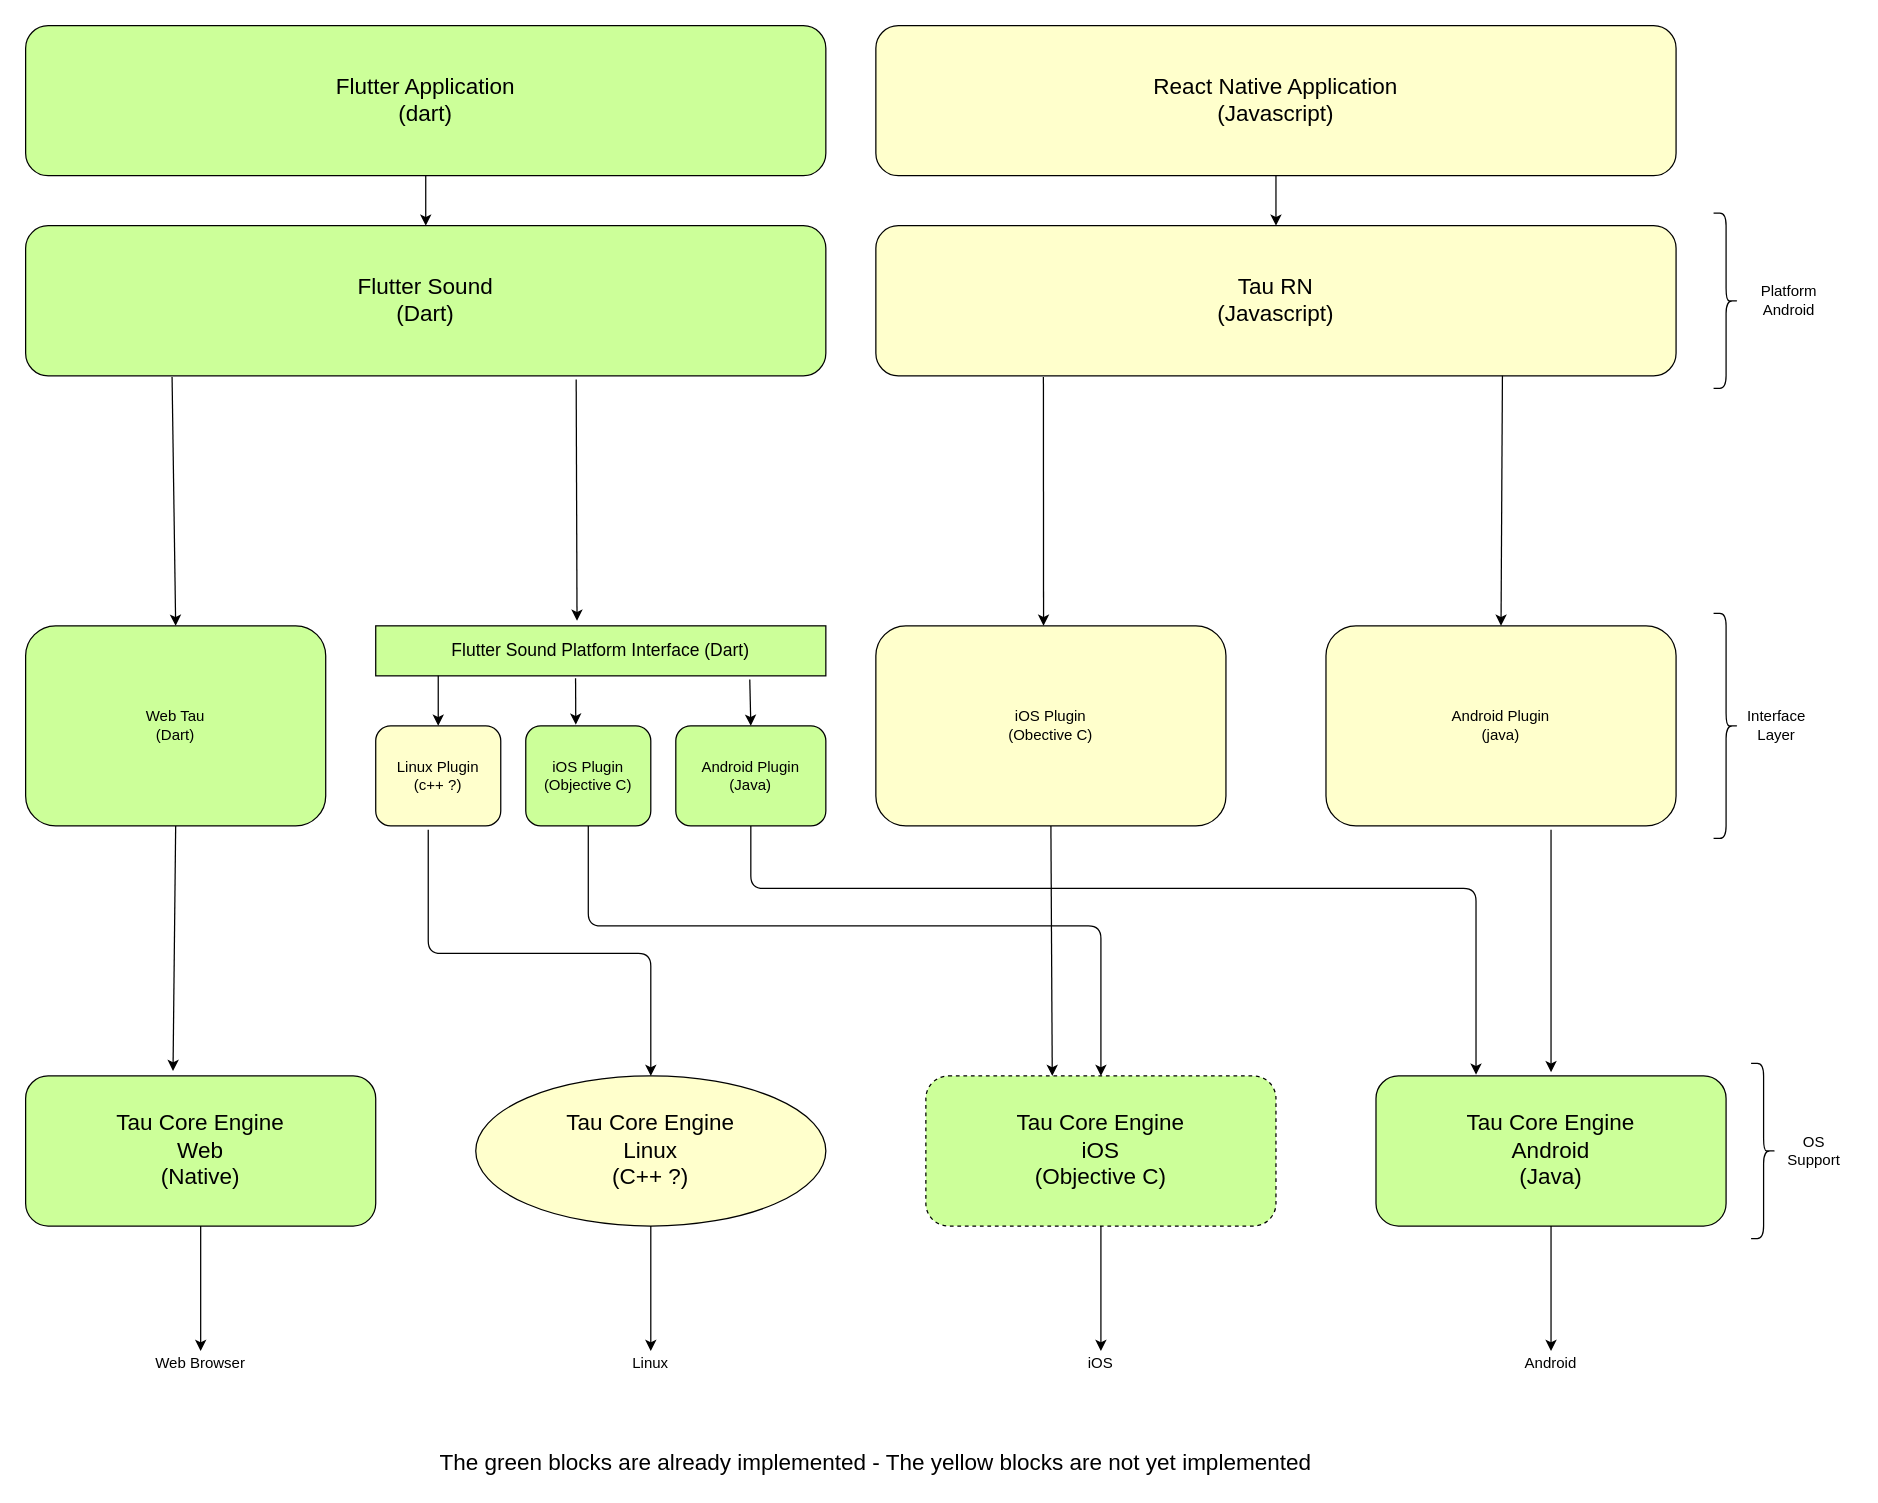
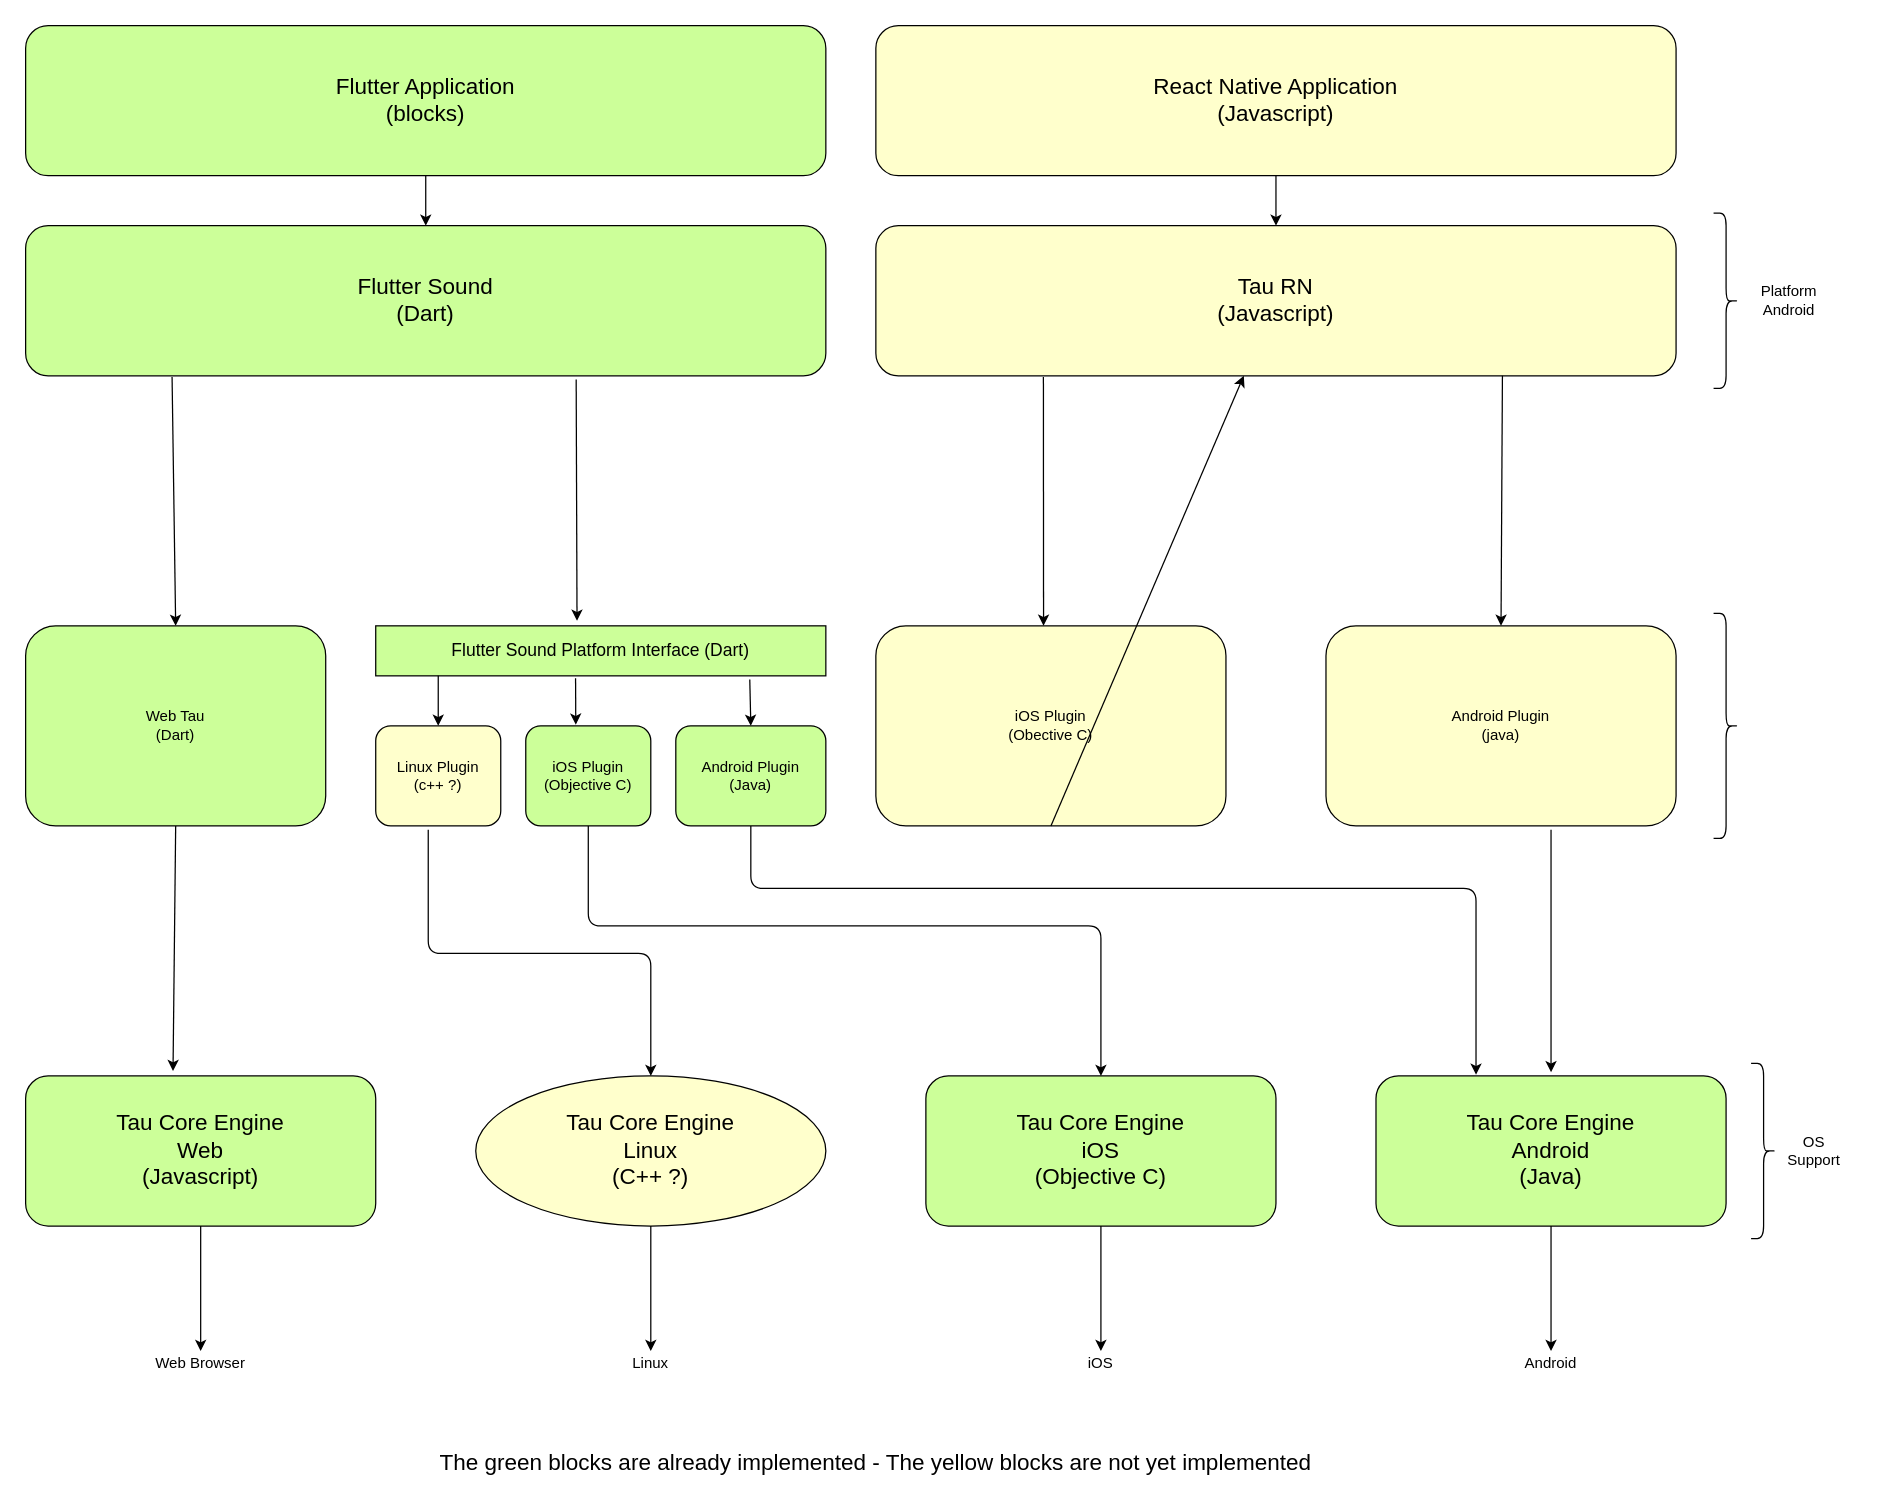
node "Flutter Application (dart)": label "Flutter Application (dart)" -> "Flutter Application (blocks)"
node "Interface Layer": removed
edge "iOS Plugin (Obective C)" -> "Tau Core Engine iOS (Objective C)": now "iOS Plugin (Obective C)" -> "Tau RN (Javascript)"
node "Tau Core Engine Web (Native)": label "Tau Core Engine Web (Native)" -> "Tau Core Engine Web (Javascript)"
node "Tau Core Engine iOS (Objective C)": style dashed -> solid
